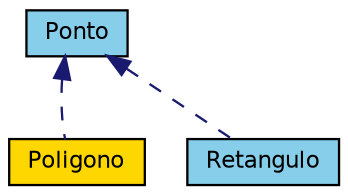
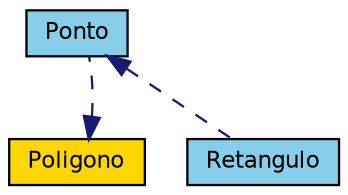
edge "Poligono" -> "Ponto": reversed
